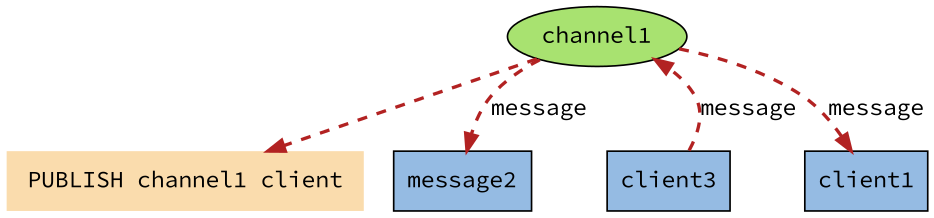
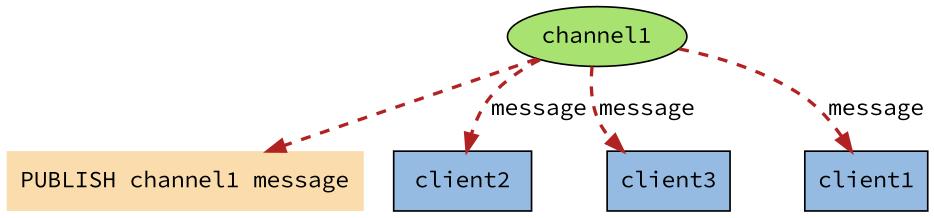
edge "client3" -> "channel1": reversed
node "PUBLISH channel1 client": label "PUBLISH channel1 client" -> "PUBLISH channel1 message"
node "message2": label "message2" -> "client2"
